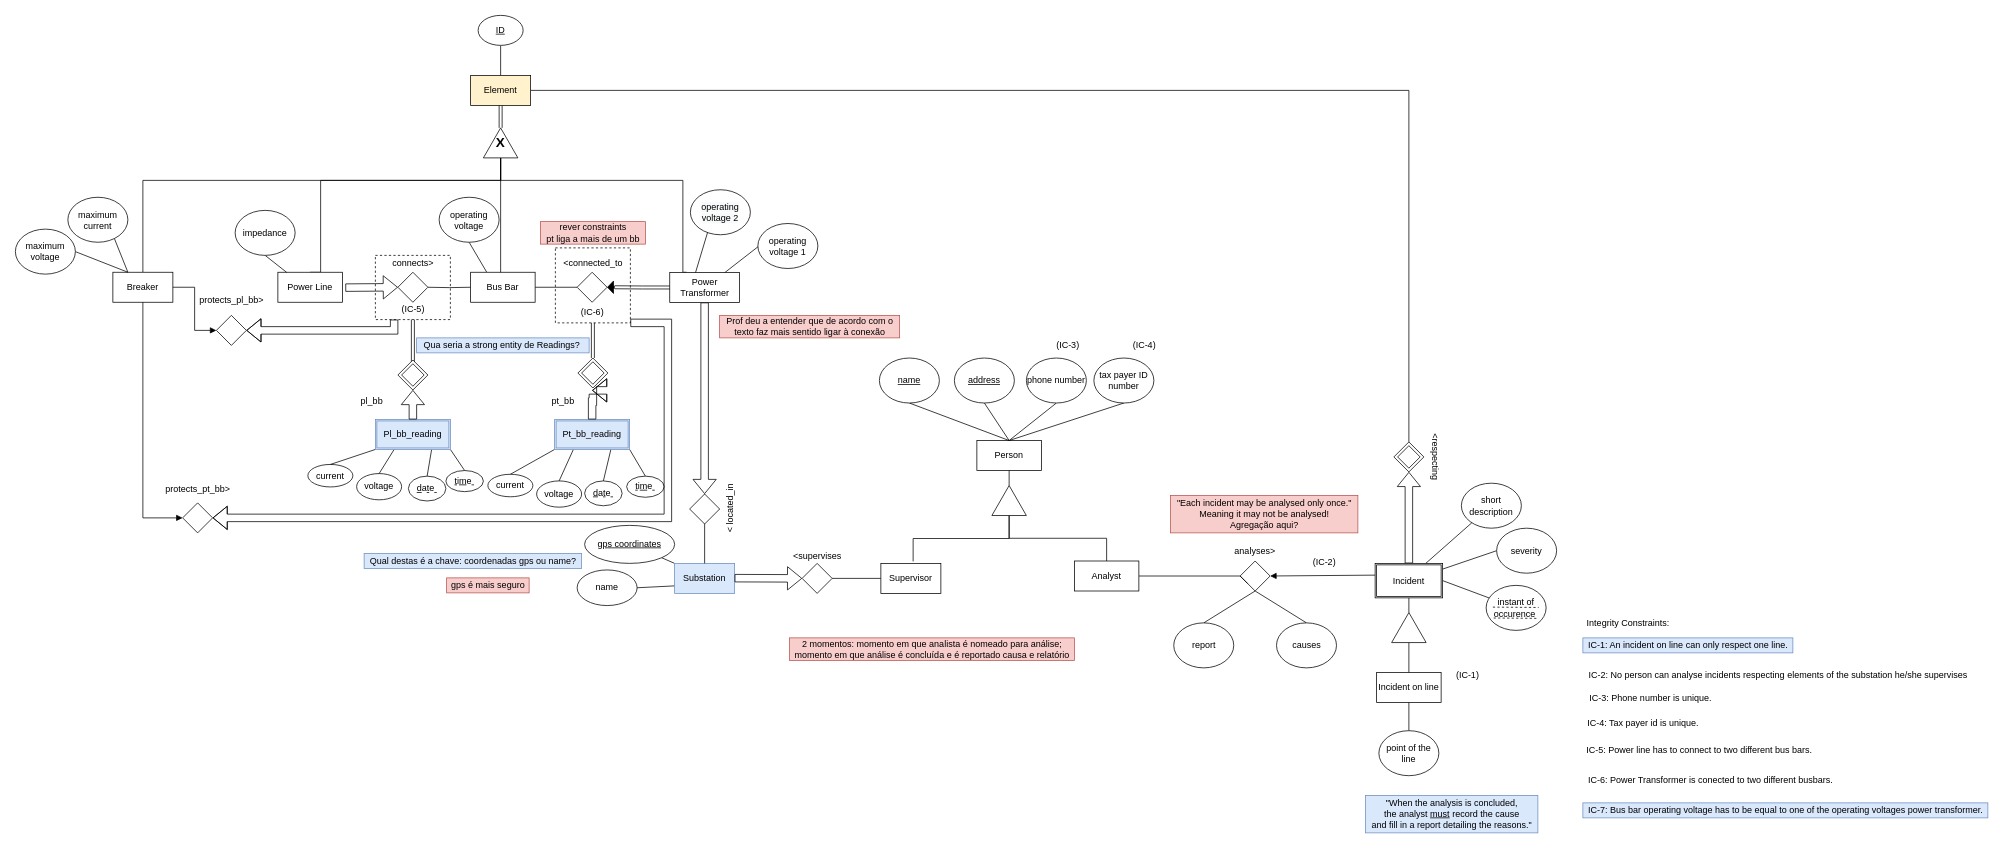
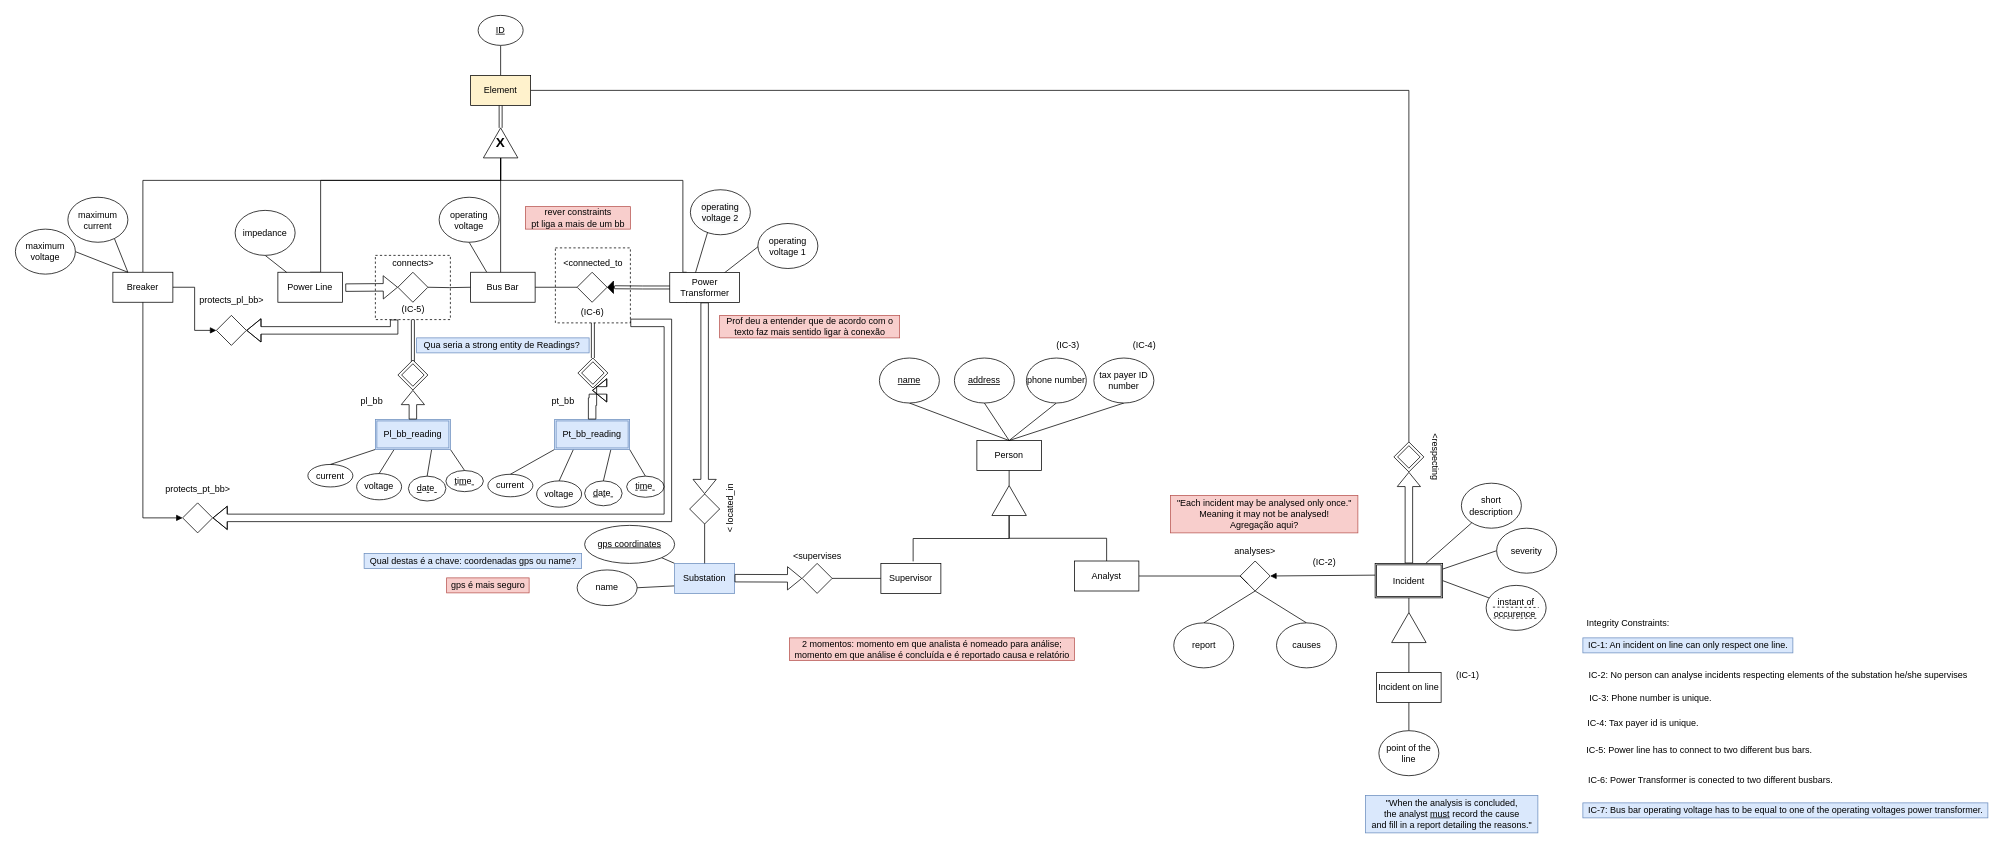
node "rever constraints pt liga a mais de um bb": moved (593, 233) -> (578, 218)
